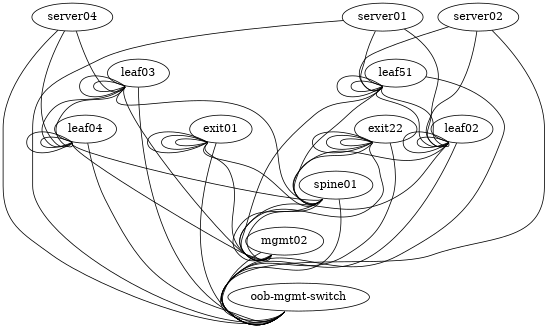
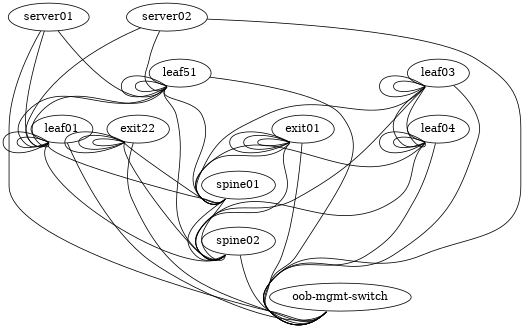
node "server04": removed
node "leaf02": label "leaf02" -> "leaf01"
node "mgmt02": label "mgmt02" -> "spine02"
edge "spine01" -- "oob-mgmt-switch": removed
